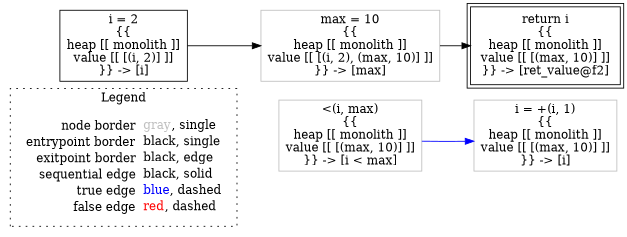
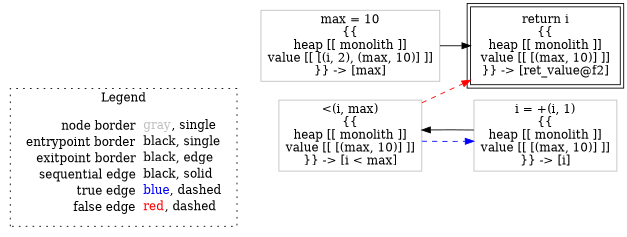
node "i = 2": removed
edge "<(i, max)" -> "return i": added
edge "i = +(i, 1)" -> "<(i, max)": added
edge "<(i, max)" -> "i = +(i, 1)": style solid -> dashed
